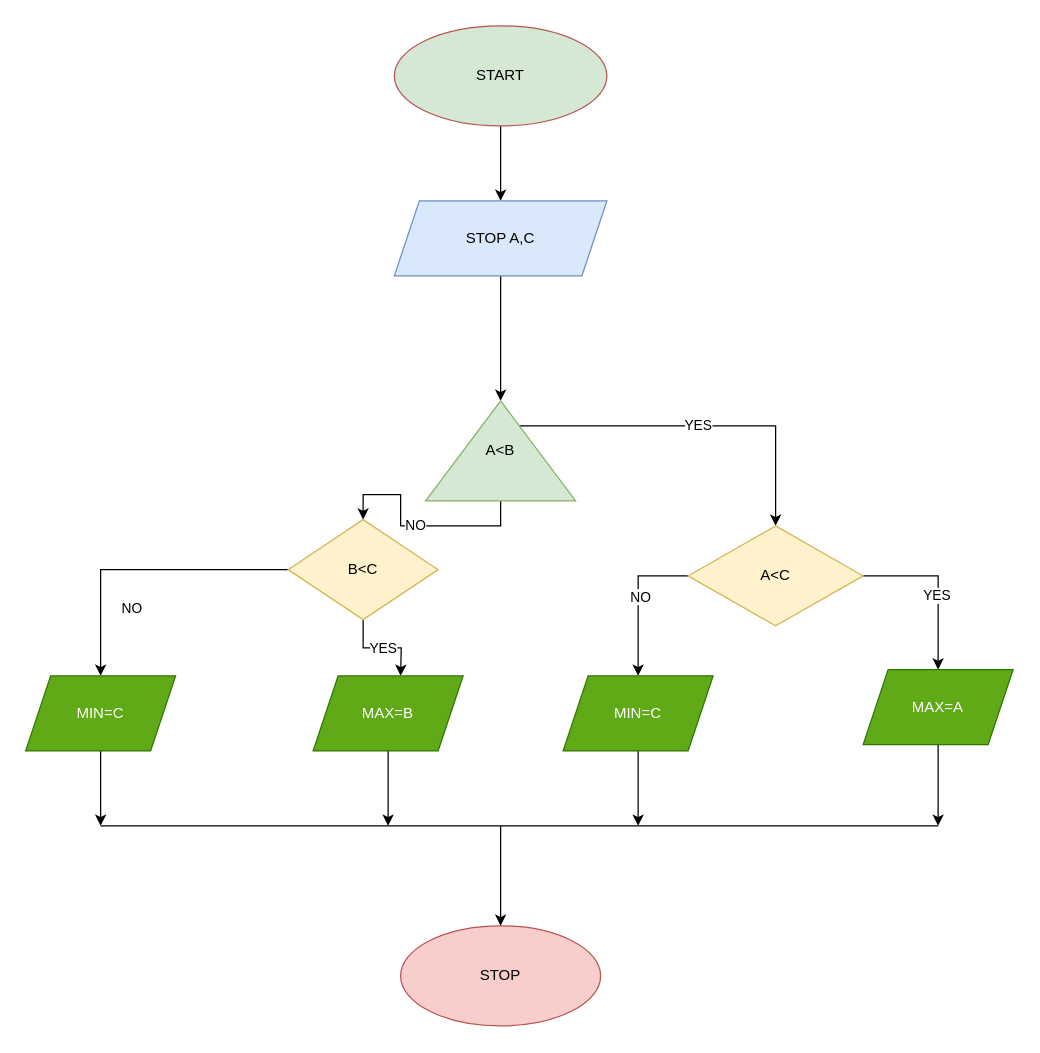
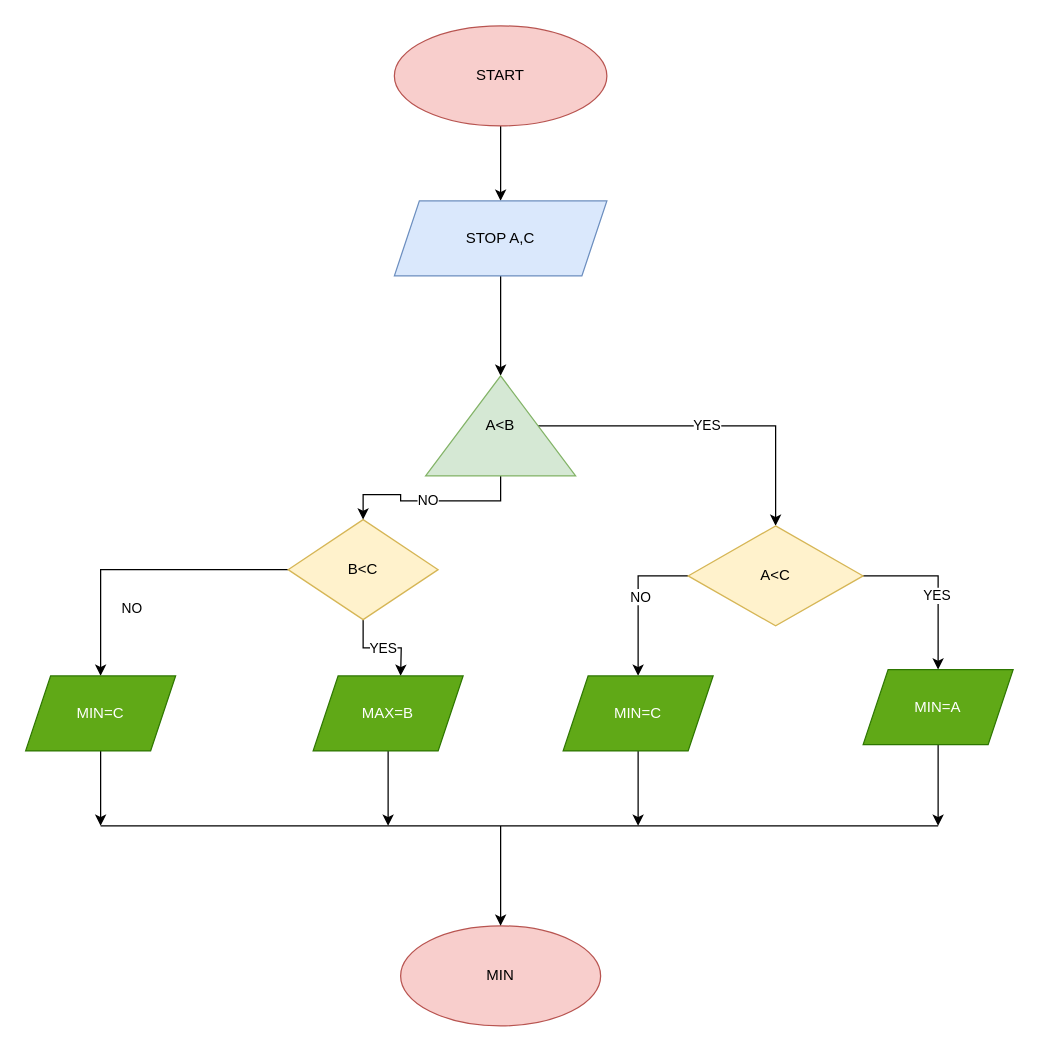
node "START": fillcolor #d5e8d4 -> #f8cecc
node "A<B": moved (501, 451) -> (501, 426)
node "MAX=A": label "MAX=A" -> "MIN=A"
node "STOP": label "STOP" -> "MIN"
